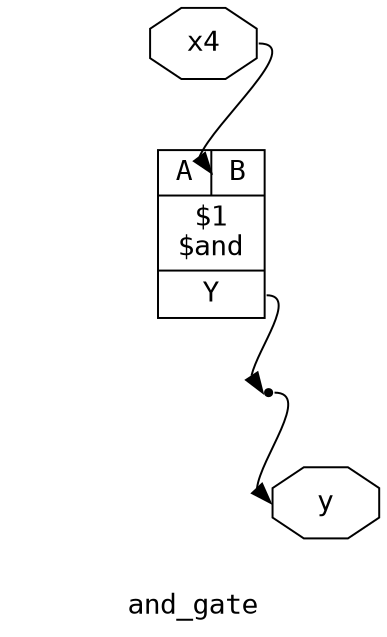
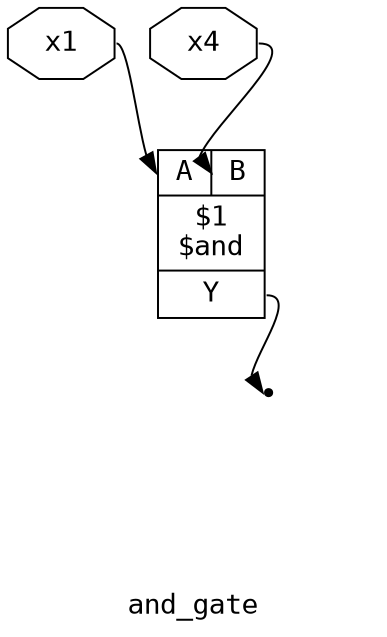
node "x1": added
node "y": removed
